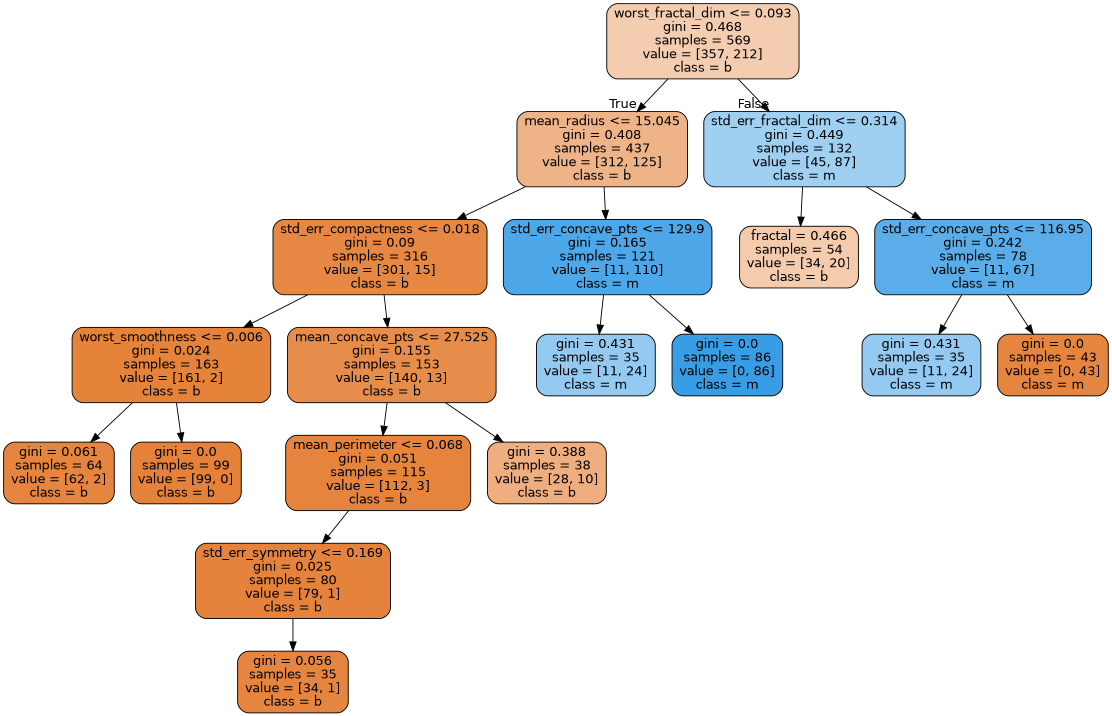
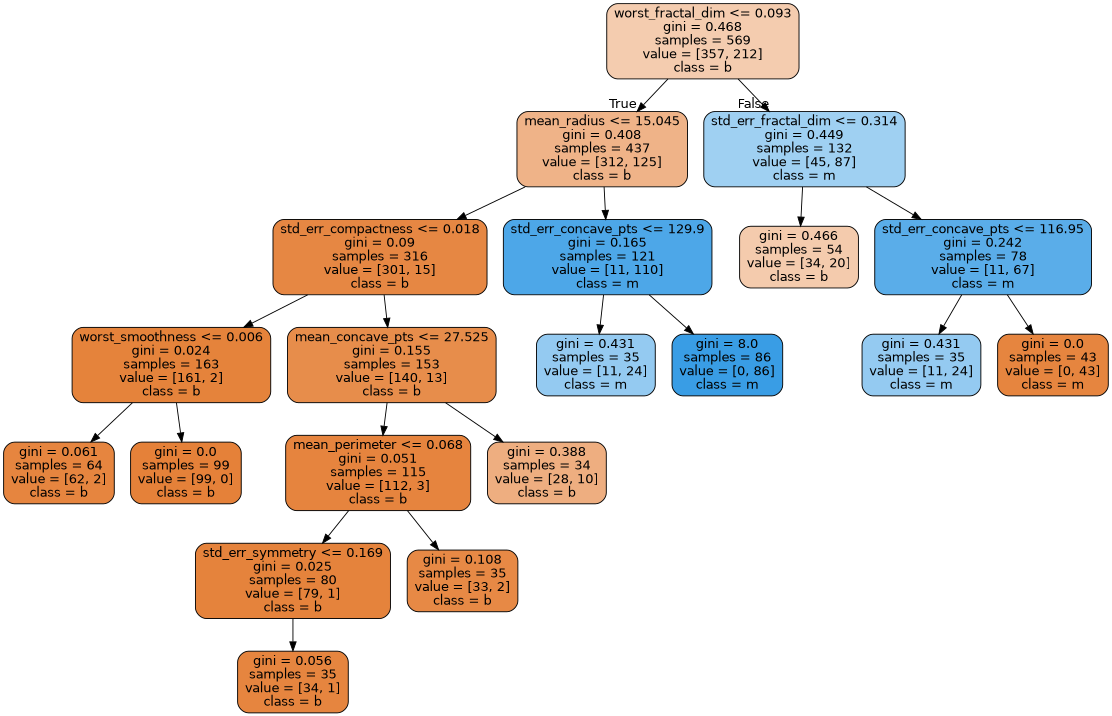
node "fractal = 0.466 samples = 54 value = [34, 20] class = b": label "fractal = 0.466 samples = 54 value = [34, 20] class = b" -> "gini = 0.466 samples = 54 value = [34, 20] class = b"
node "gini = 0.0 samples = 86 value = [0, 86] class = m": label "gini = 0.0 samples = 86 value = [0, 86] class = m" -> "gini = 8.0 samples = 86 value = [0, 86] class = m"
node "gini = 0.388 samples = 38 value = [28, 10] class = b": label "gini = 0.388 samples = 38 value = [28, 10] class = b" -> "gini = 0.388 samples = 34 value = [28, 10] class = b"
node "gini = 0.108 samples = 35 value = [33, 2] class = b": added
